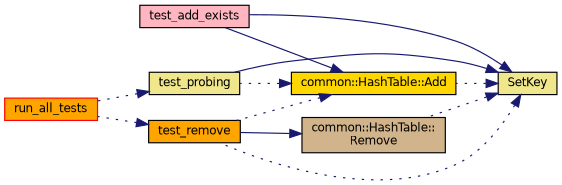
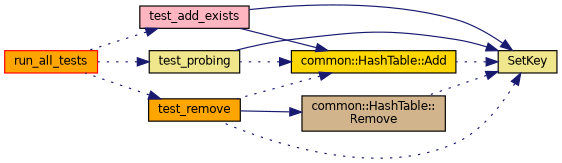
edge "run_all_tests" -> "test_add_exists": added
